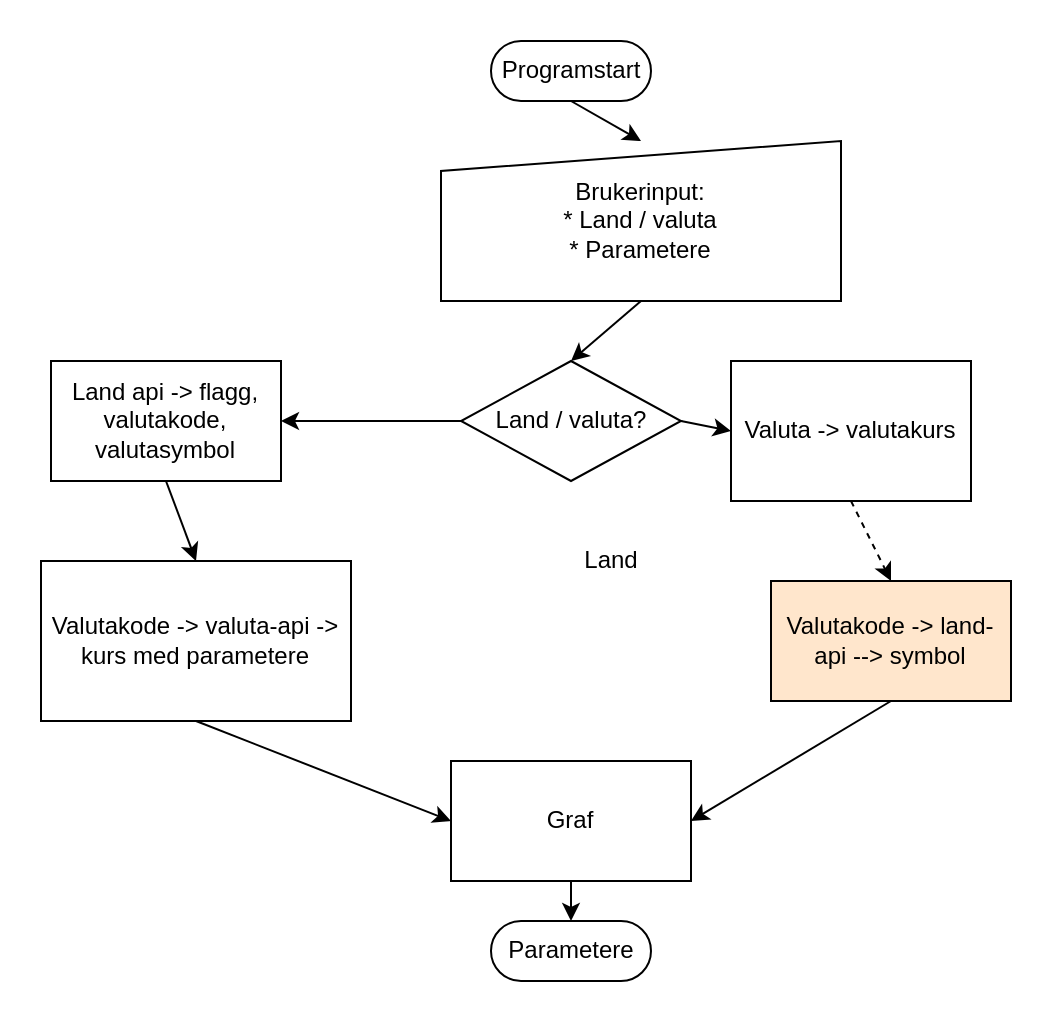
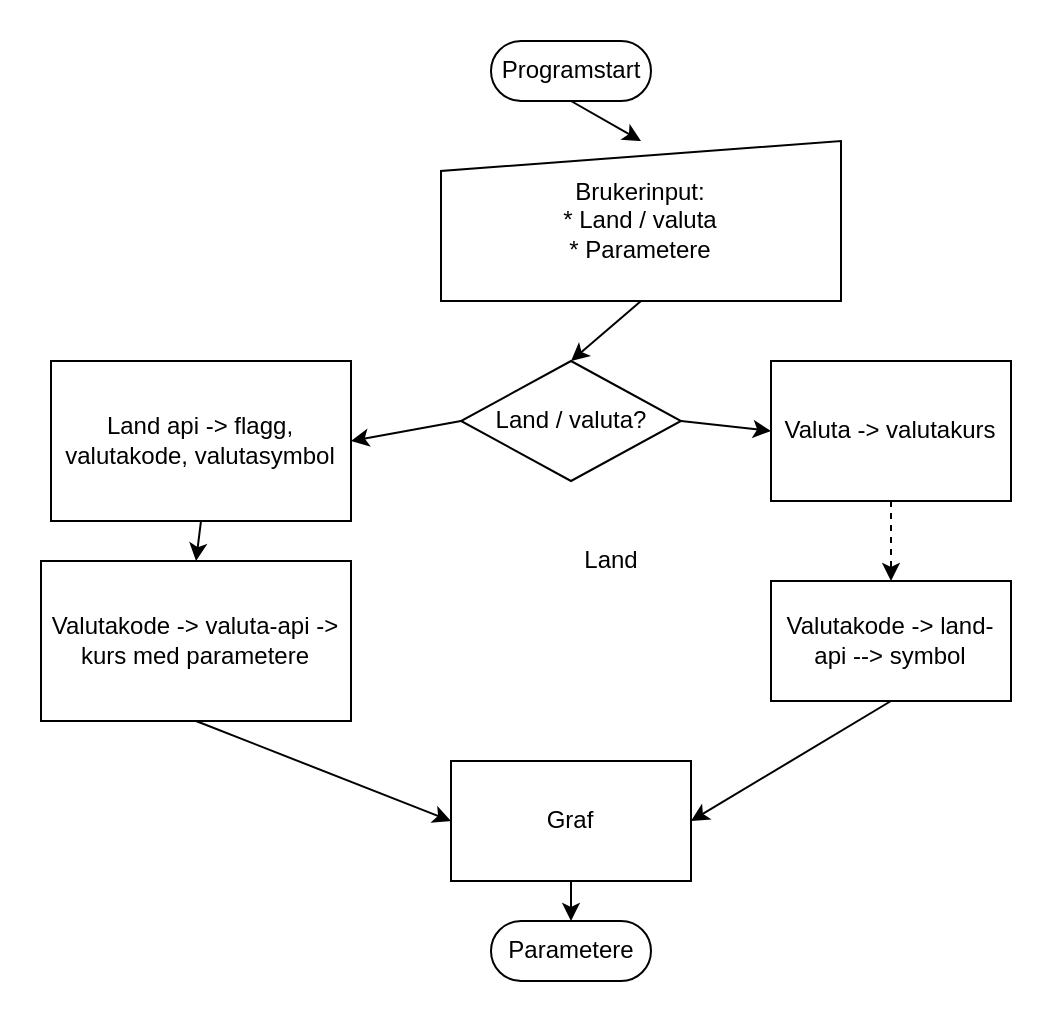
node "Land api -> flagg, valutakode, valutasymbol": size 230x120 -> 300x160
node "Valuta -> valutakurs": moved (851, 431) -> (891, 431)
node "Valutakode -> land-api --> symbol": fillcolor #ffe6cc -> #ffffff
